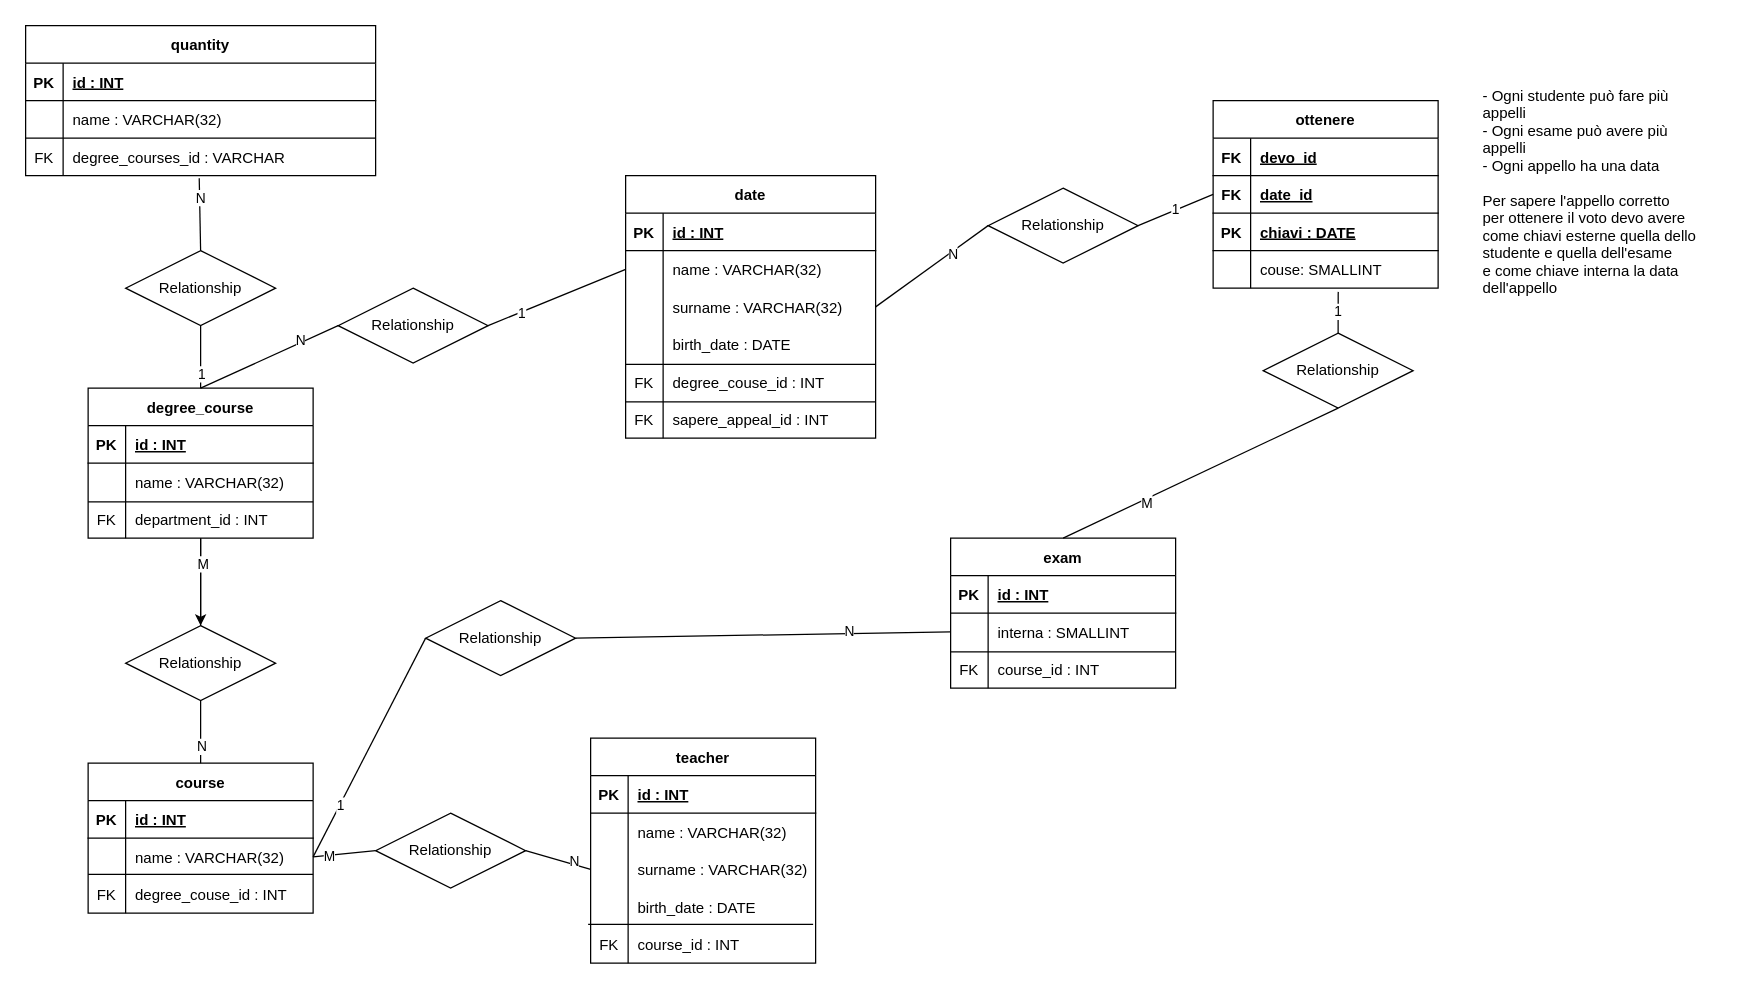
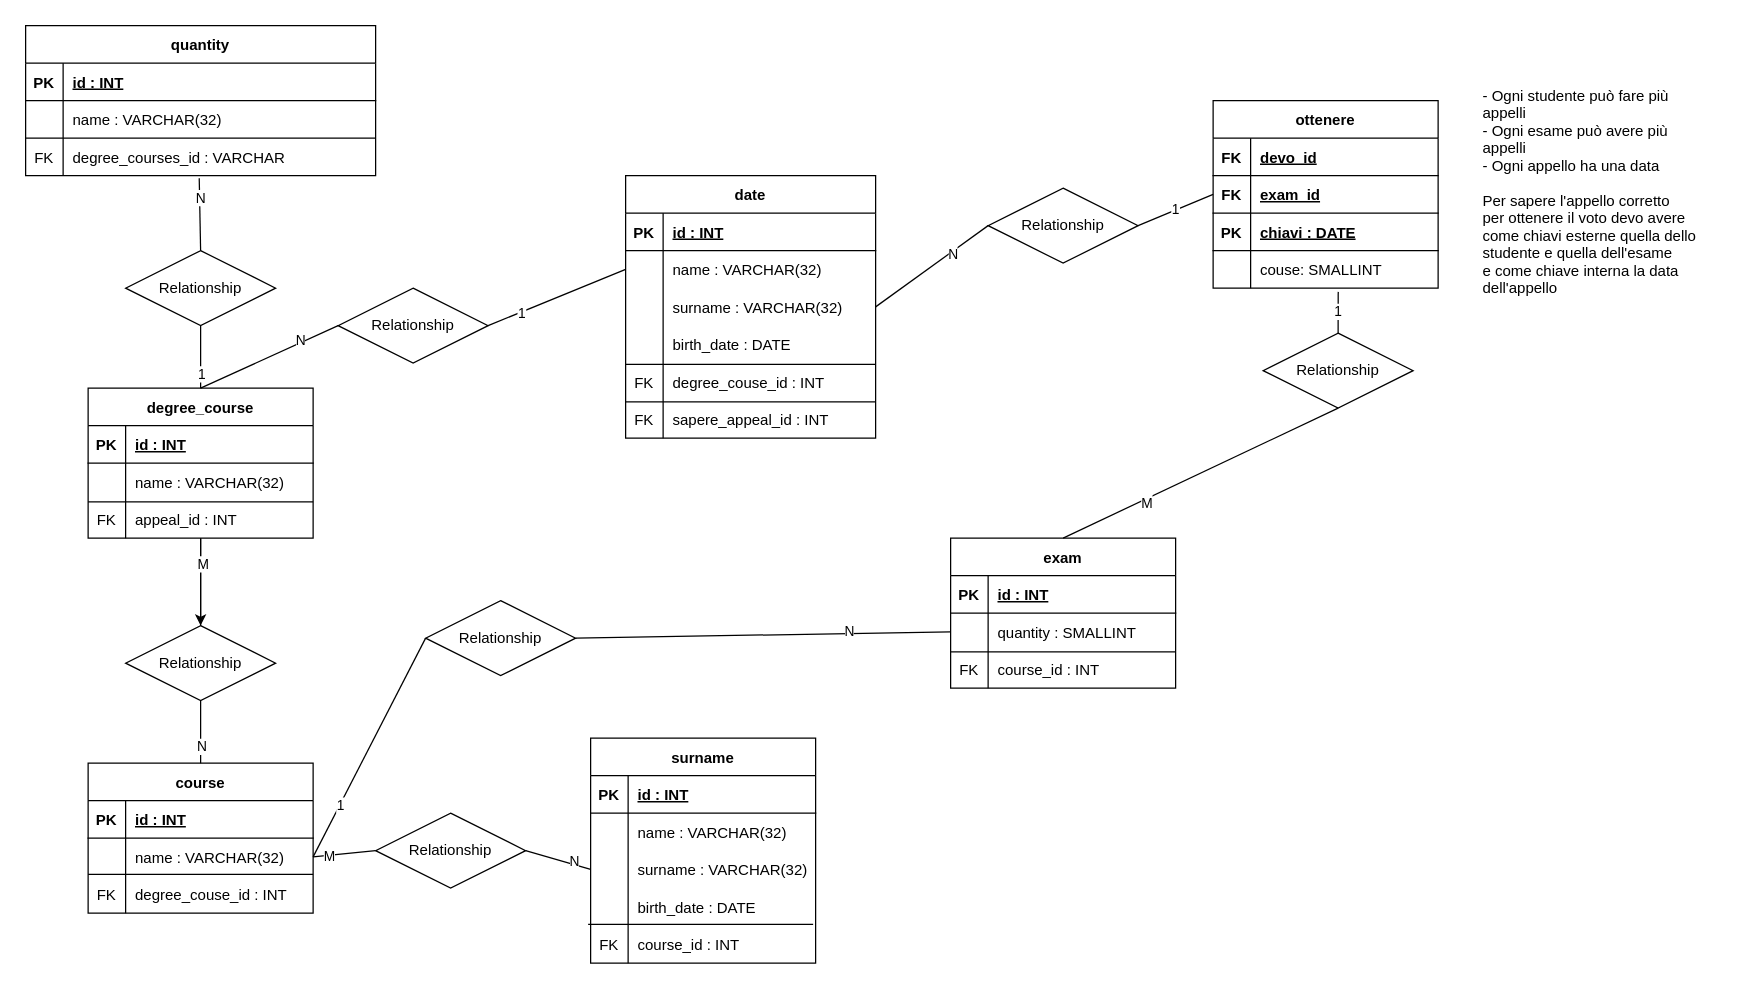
node "date_id": label "date_id" -> "exam_id"
node "department_id : INT": label "department_id : INT" -> "appeal_id : INT"
node "interna : SMALLINT": label "interna : SMALLINT" -> "quantity : SMALLINT"
node "teacher": label "teacher" -> "surname"
